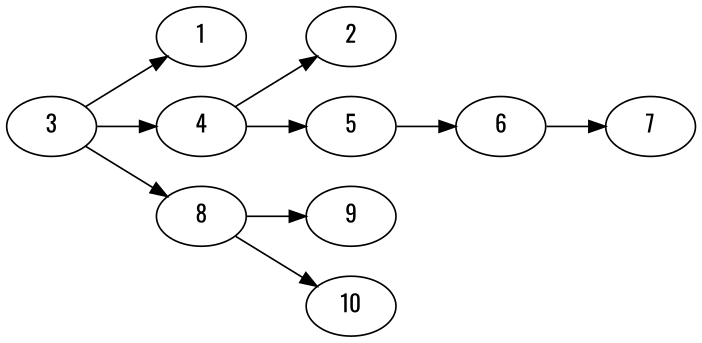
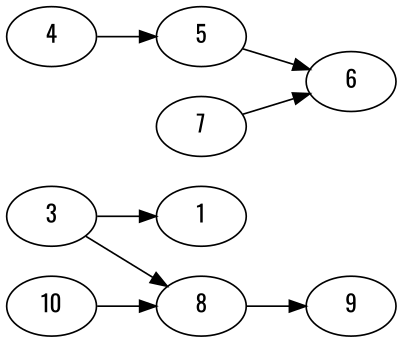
node "2": removed
edge "3" -> "4": removed
edge "6" -> "7": reversed
edge "8" -> "10": reversed
